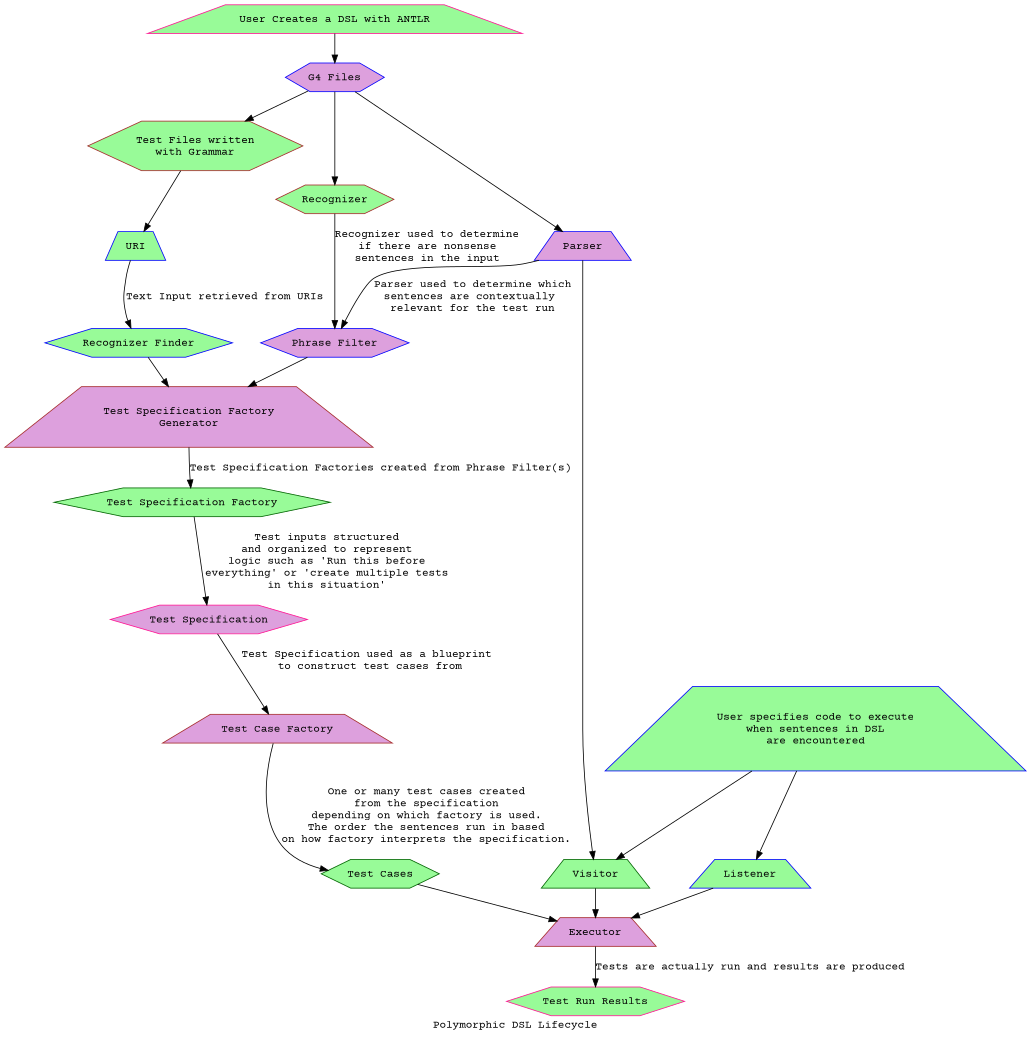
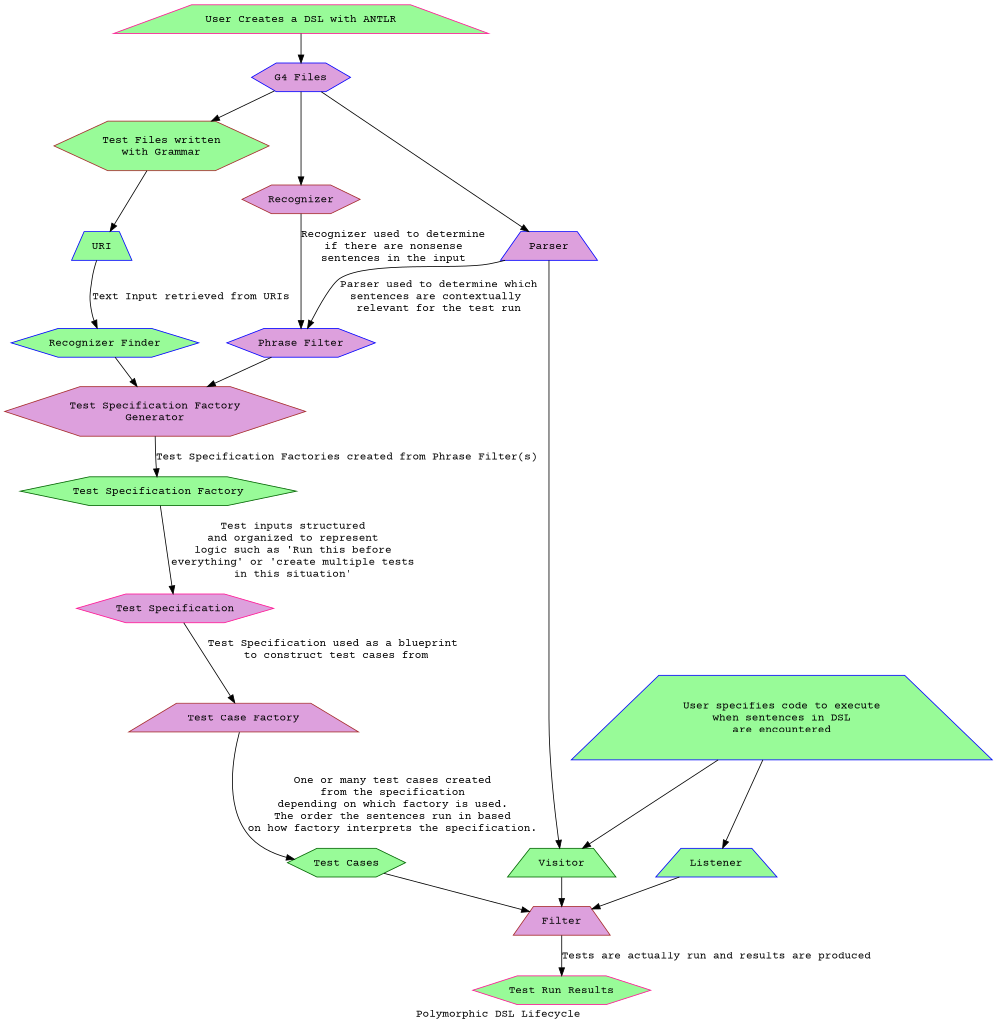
node "Recognizer": fillcolor palegreen -> plum
node "Test Specification Factory Generator": shape trapezium -> hexagon
node "Executor": label "Executor" -> "Filter"
